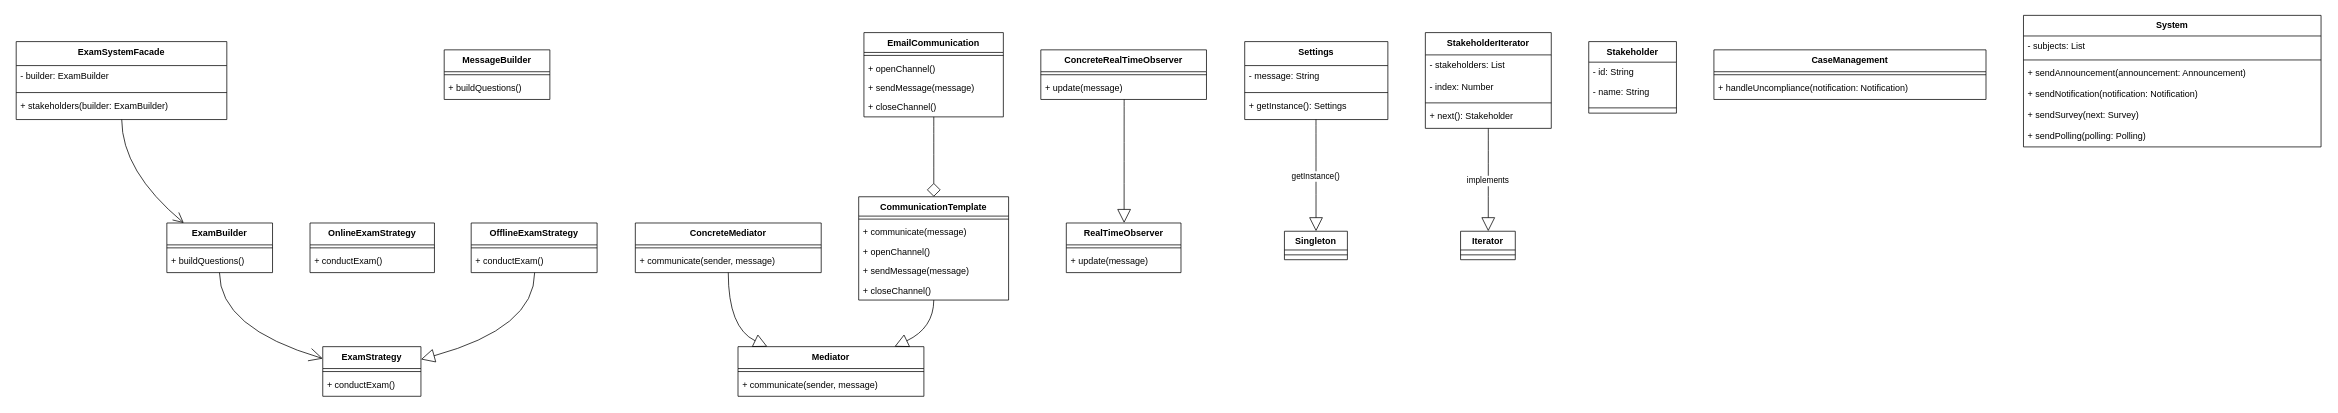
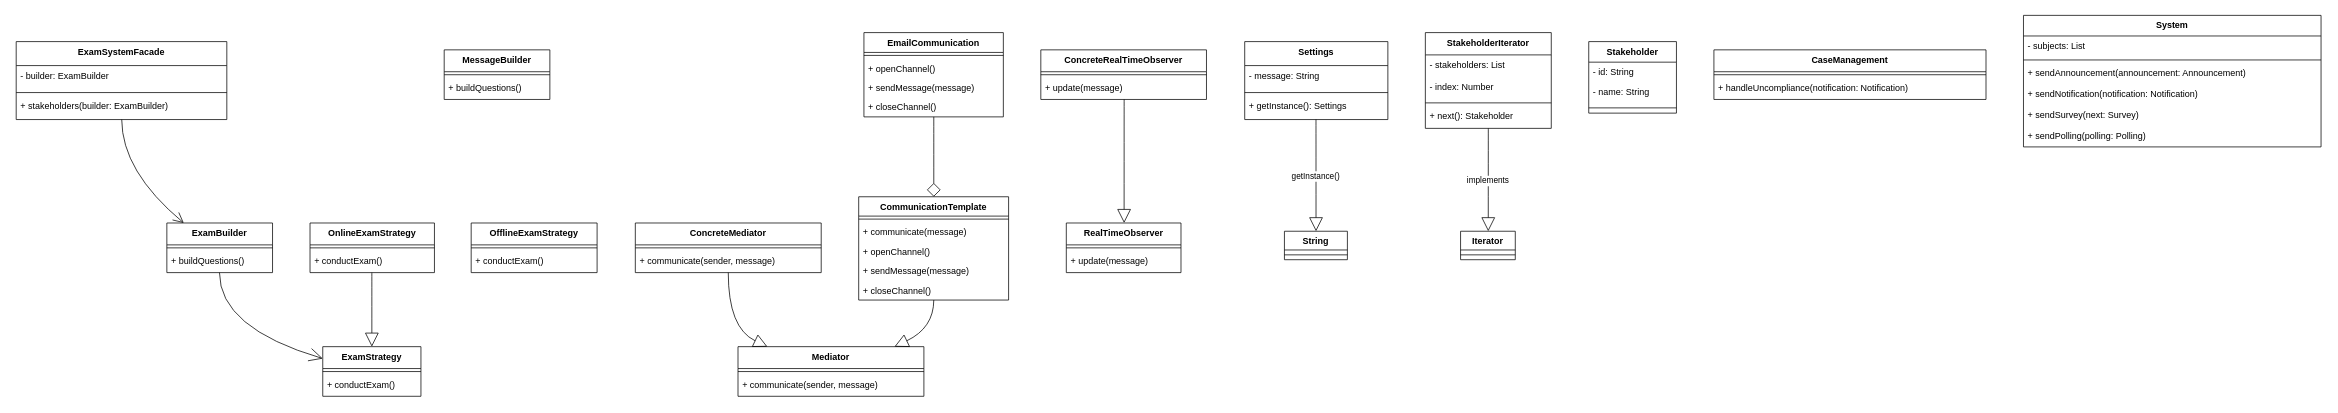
node "Singleton": label "Singleton" -> "String"
edge "OnlineExamStrategy" -> "ExamStrategy": added
edge "OfflineExamStrategy" -> "ExamStrategy": removed
